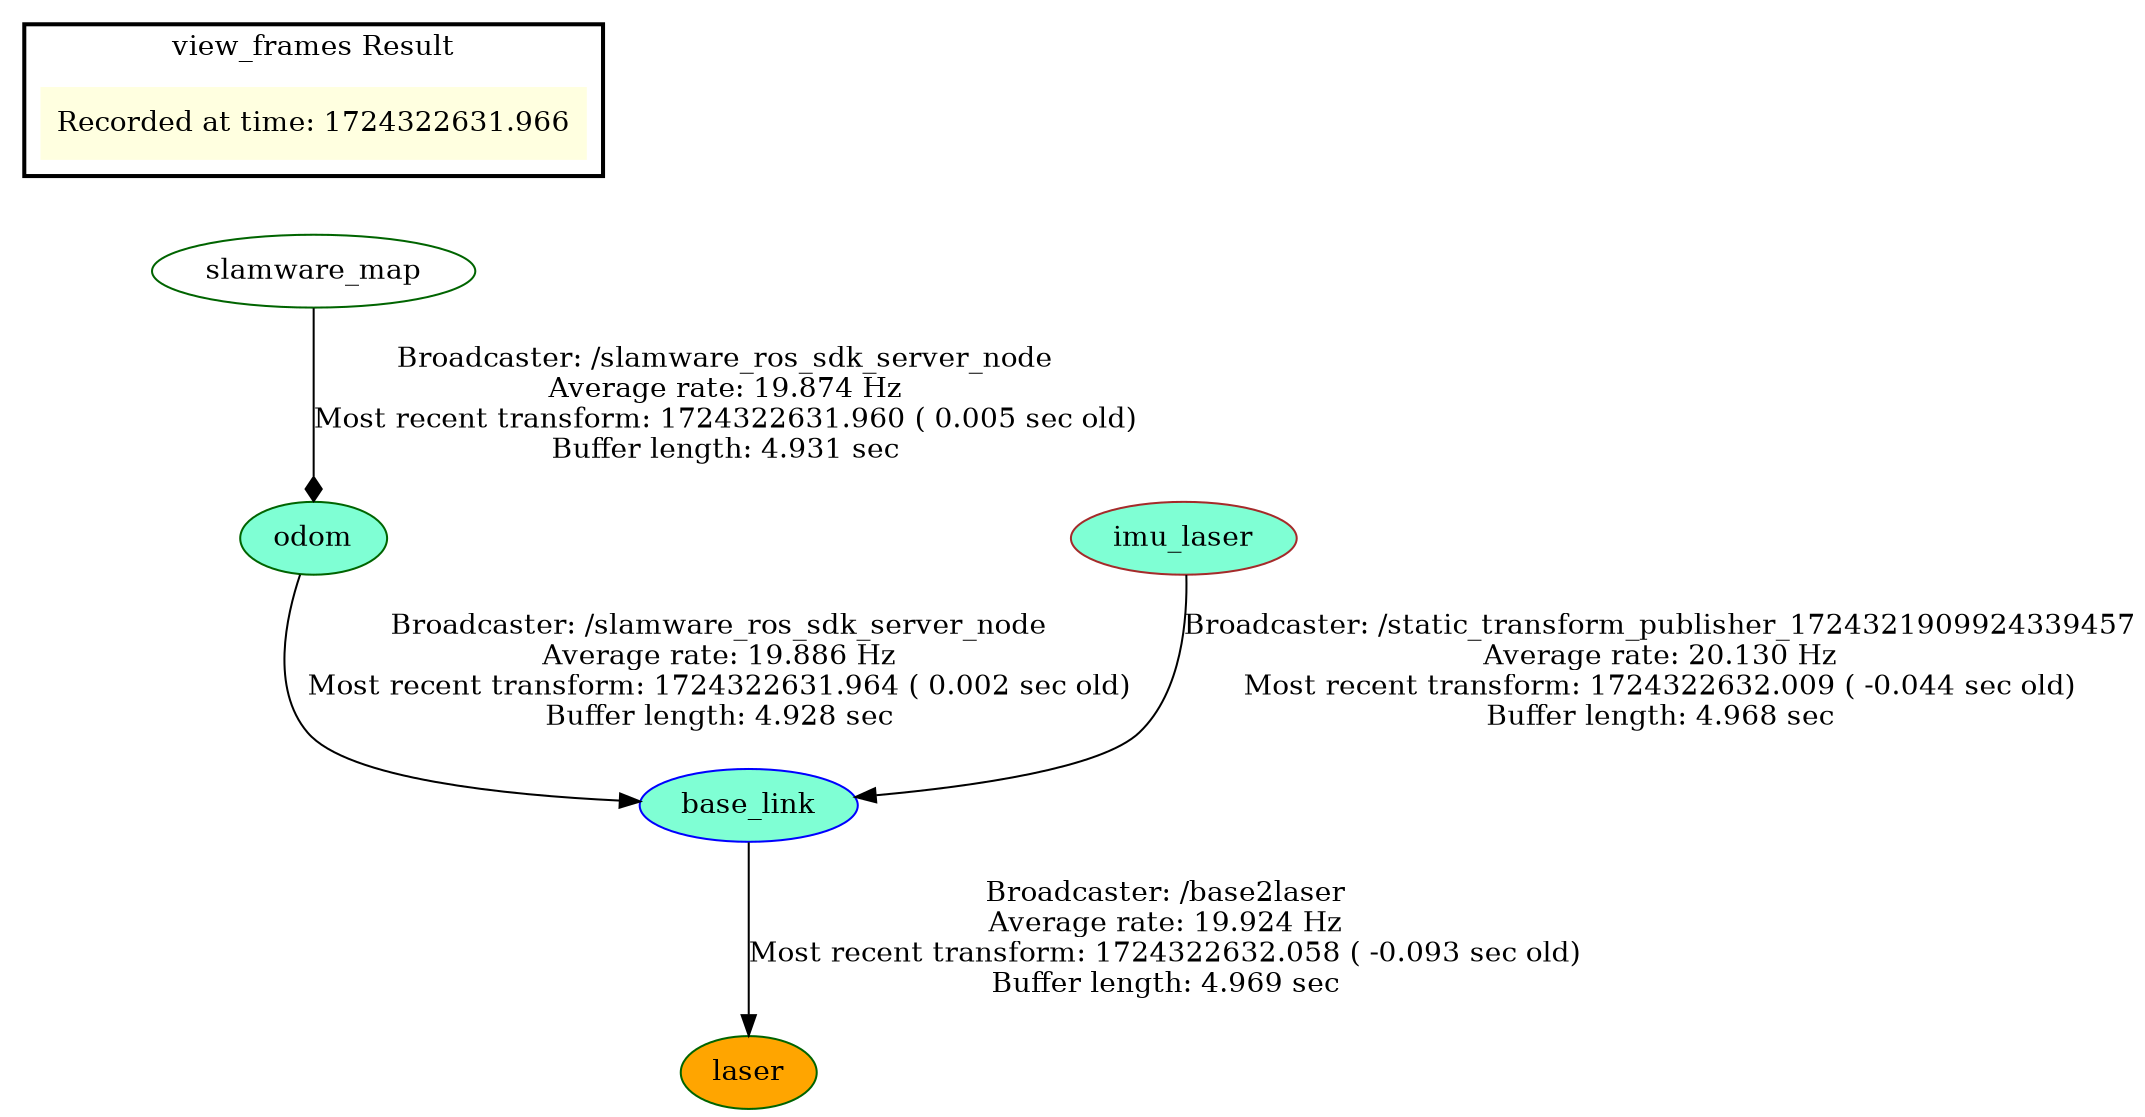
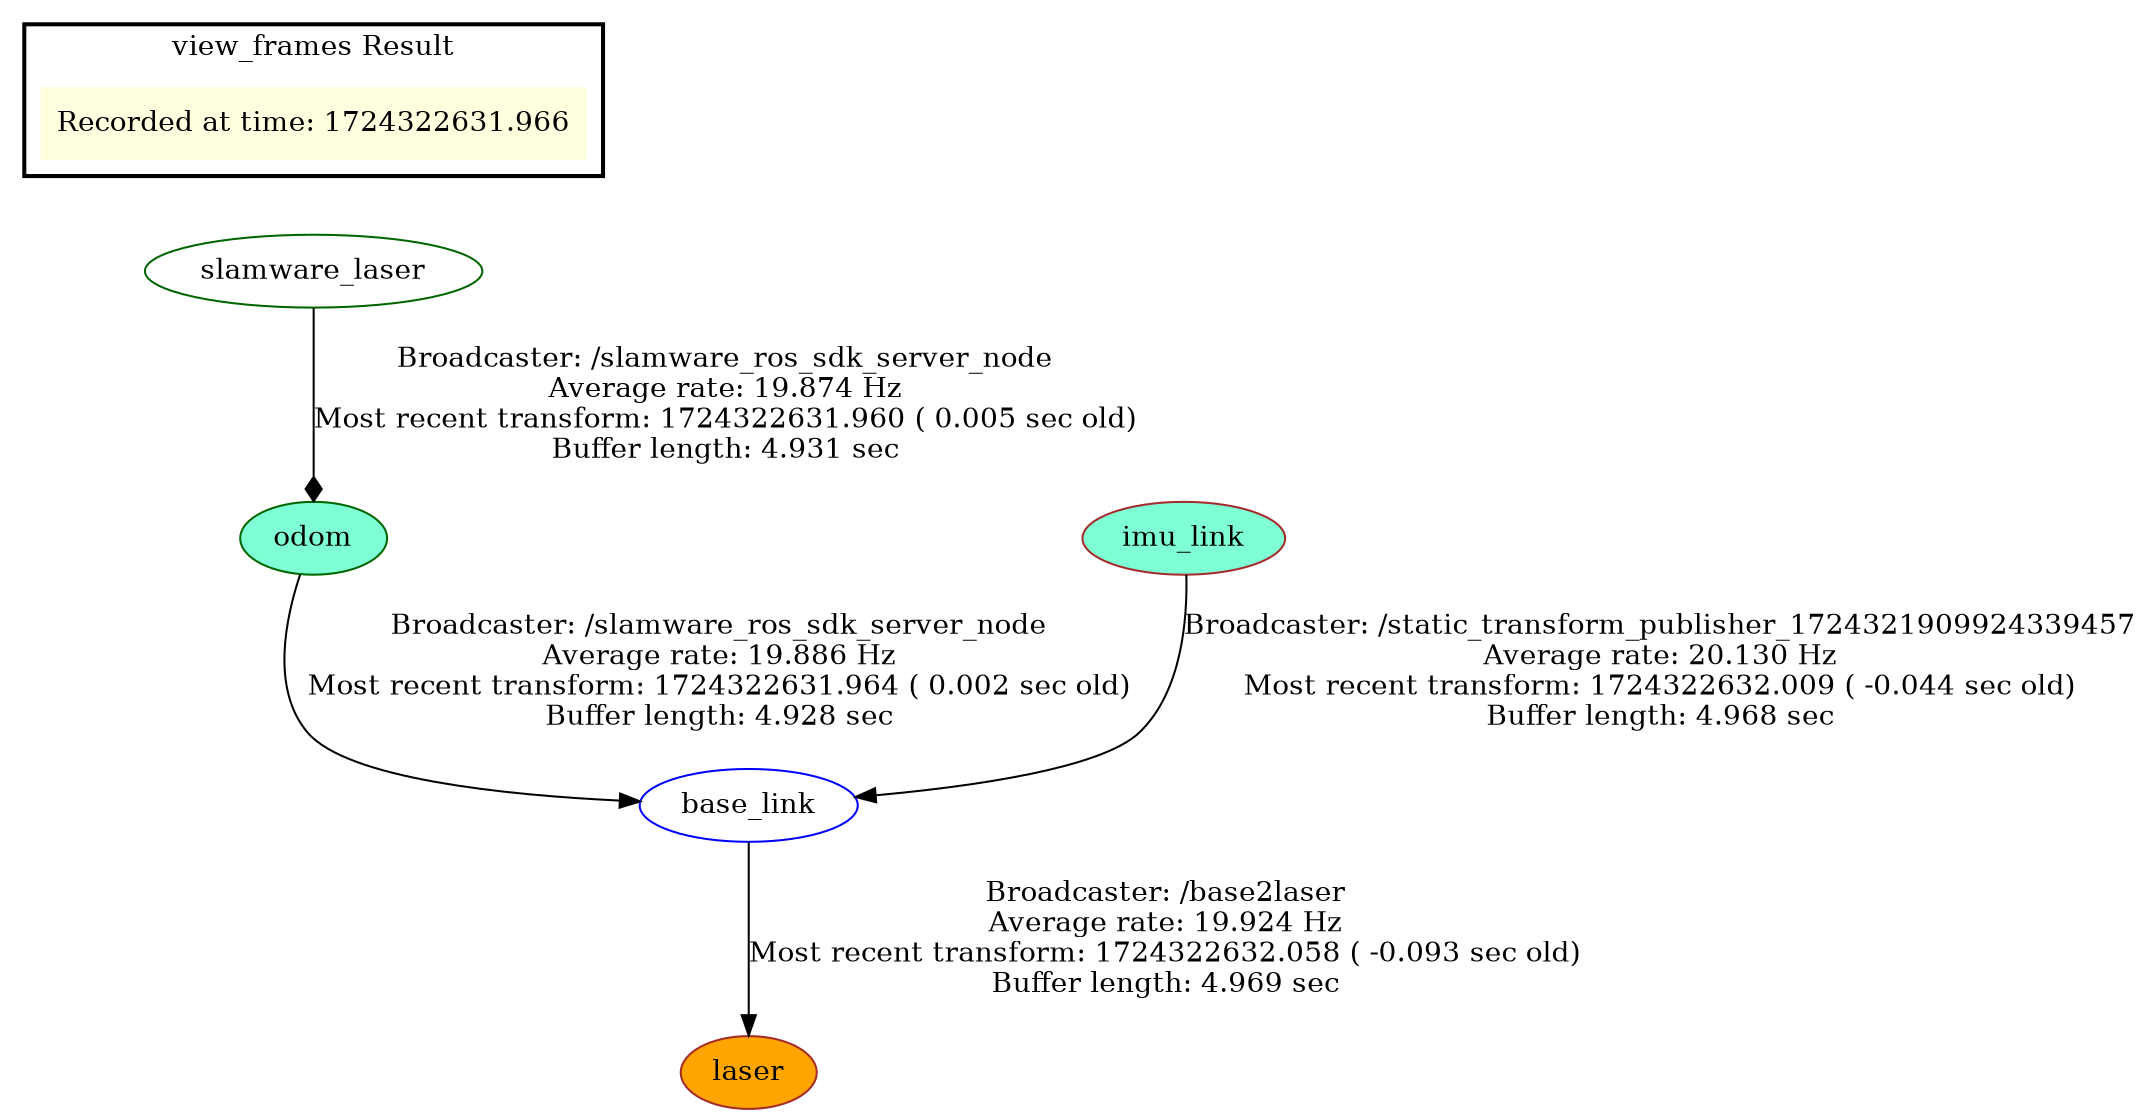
node "slamware_map": label "slamware_map" -> "slamware_laser"
node "imu_laser": label "imu_laser" -> "imu_link"
node "base_link": fillcolor aquamarine -> white
node "laser": color darkgreen -> brown
